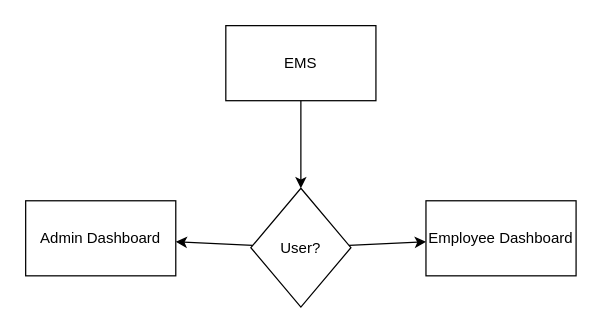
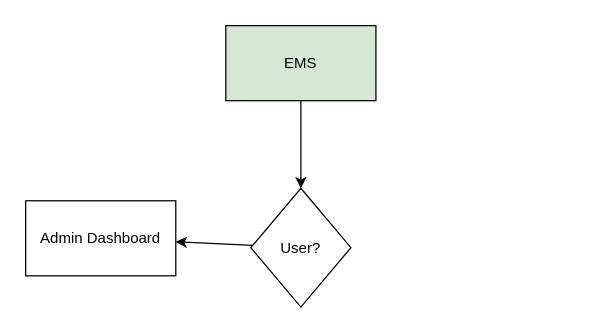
node "EMS": fillcolor #ffffff -> #d5e8d4
node "Employee Dashboard": removed
edge "User?" -> "Employee Dashboard": removed
